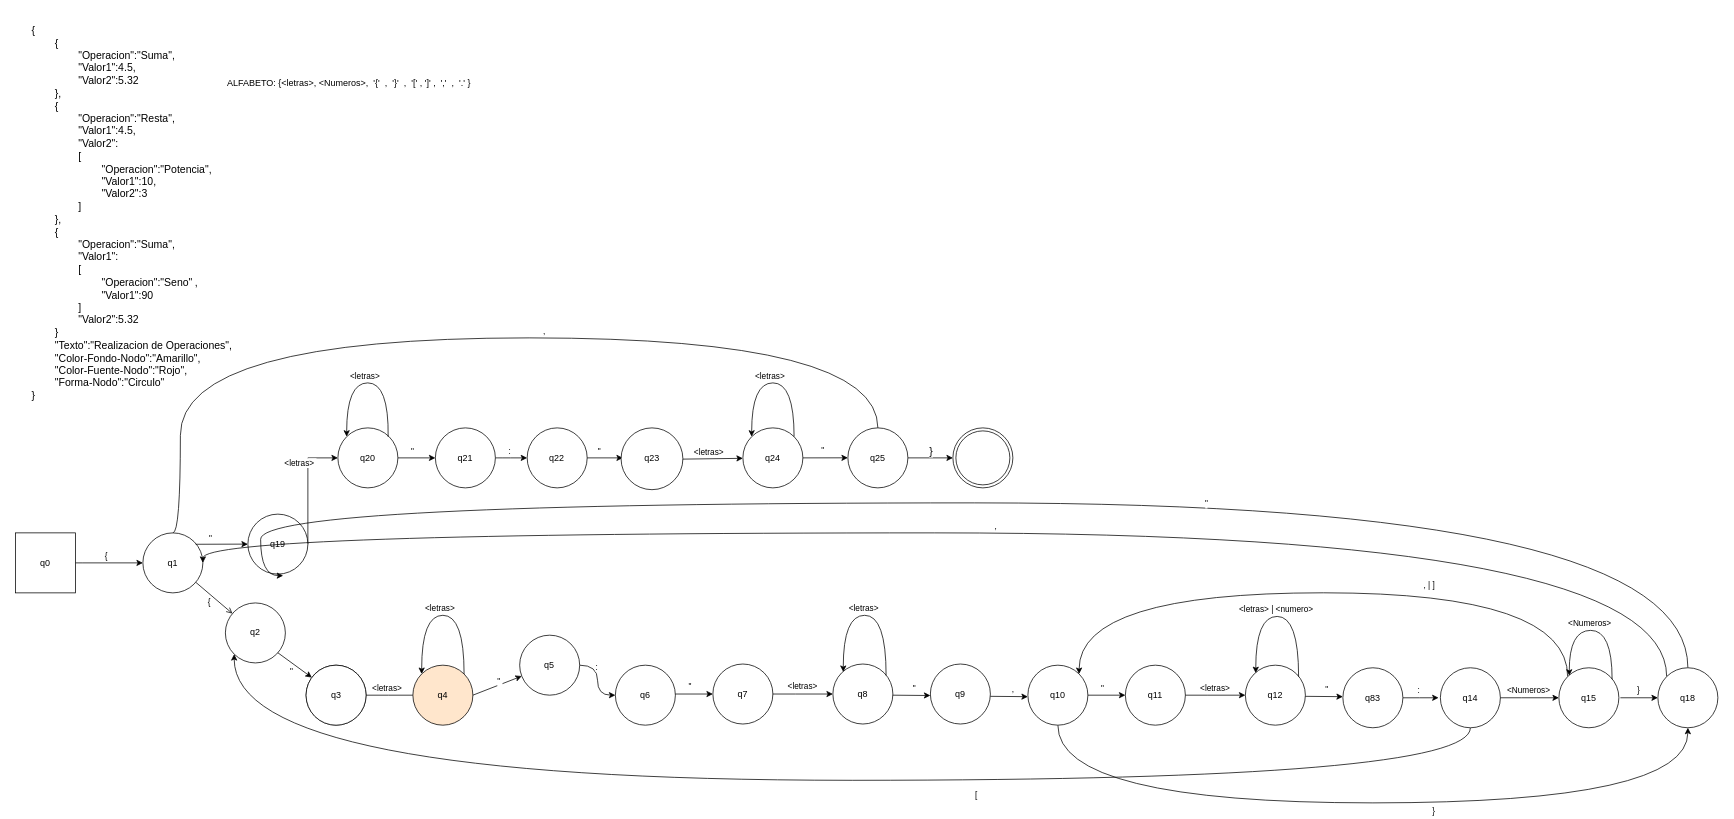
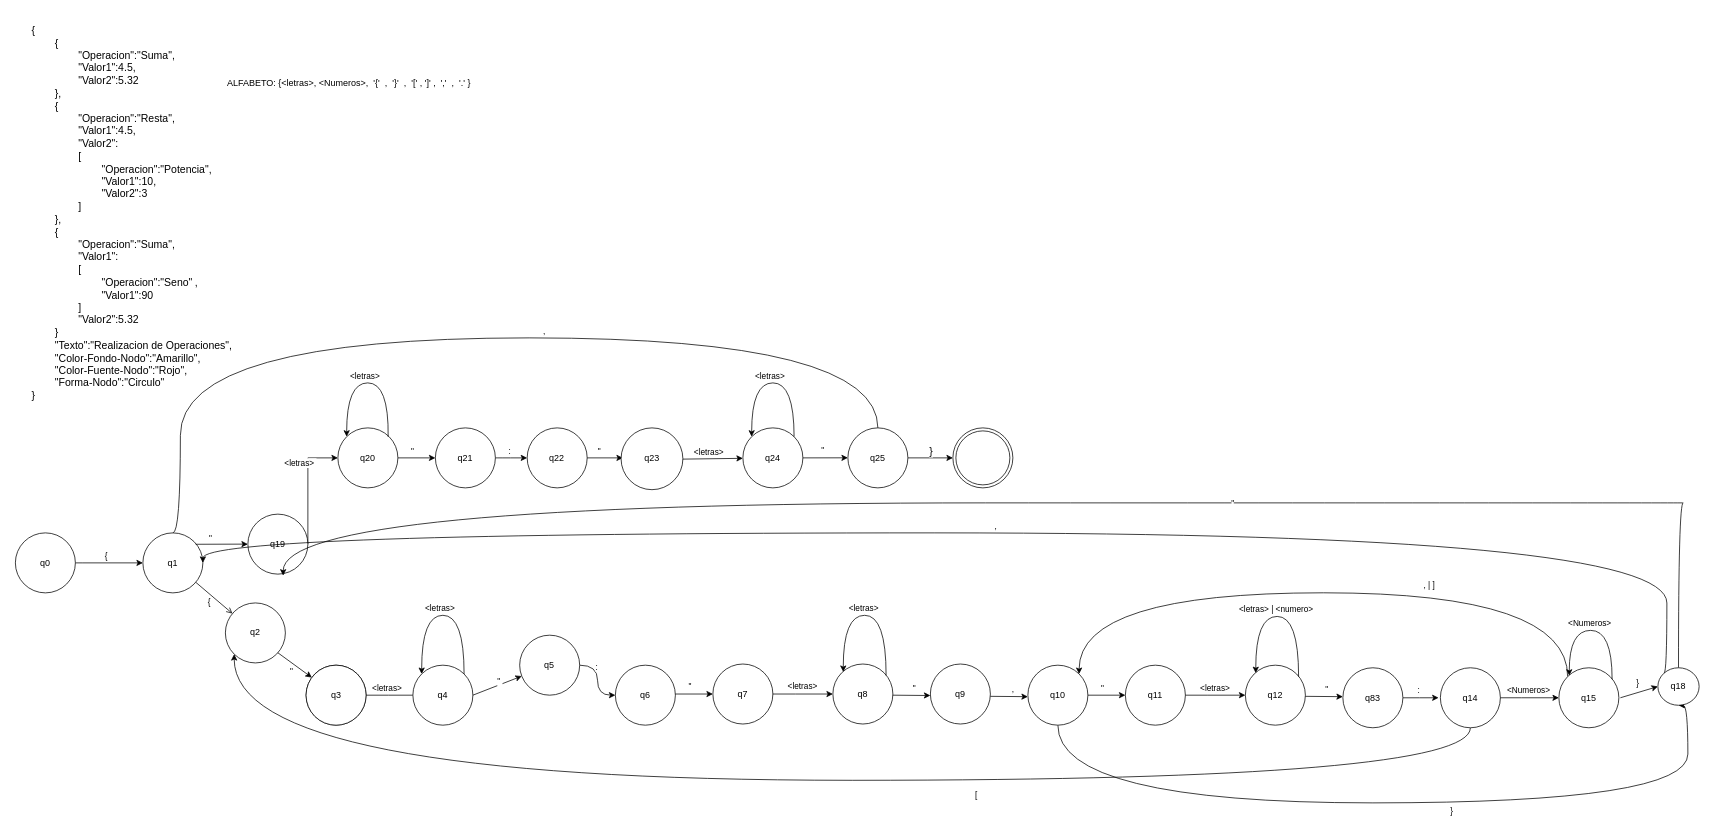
node "q0": shape rectangle -> ellipse
node "q4": fillcolor #ffe6cc -> #ffffff
node "q18": size 60x60 -> 41x38
